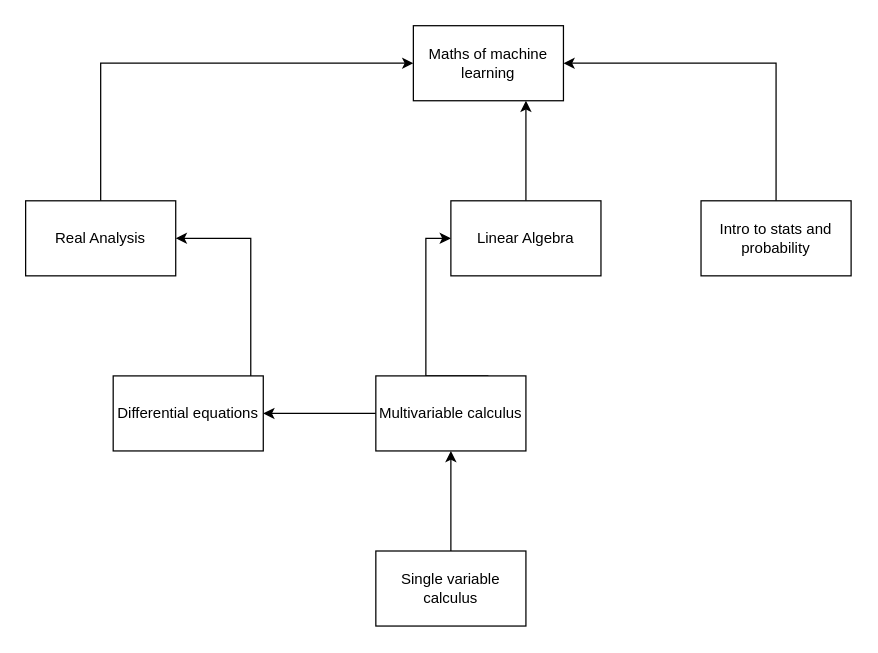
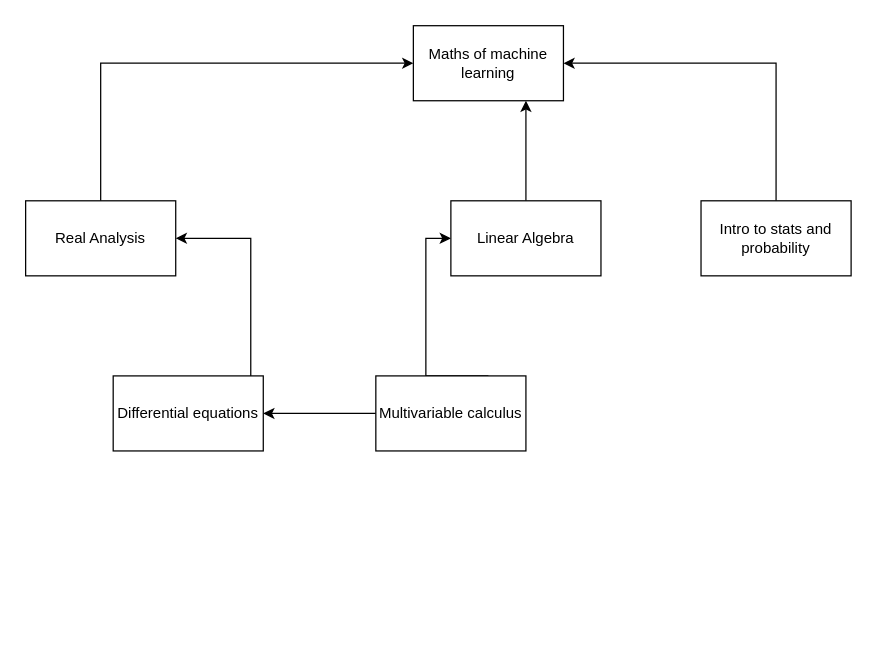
edge "Single variable calculus" -> "Multivariable calculus": removed
node "Single variable calculus": removed
